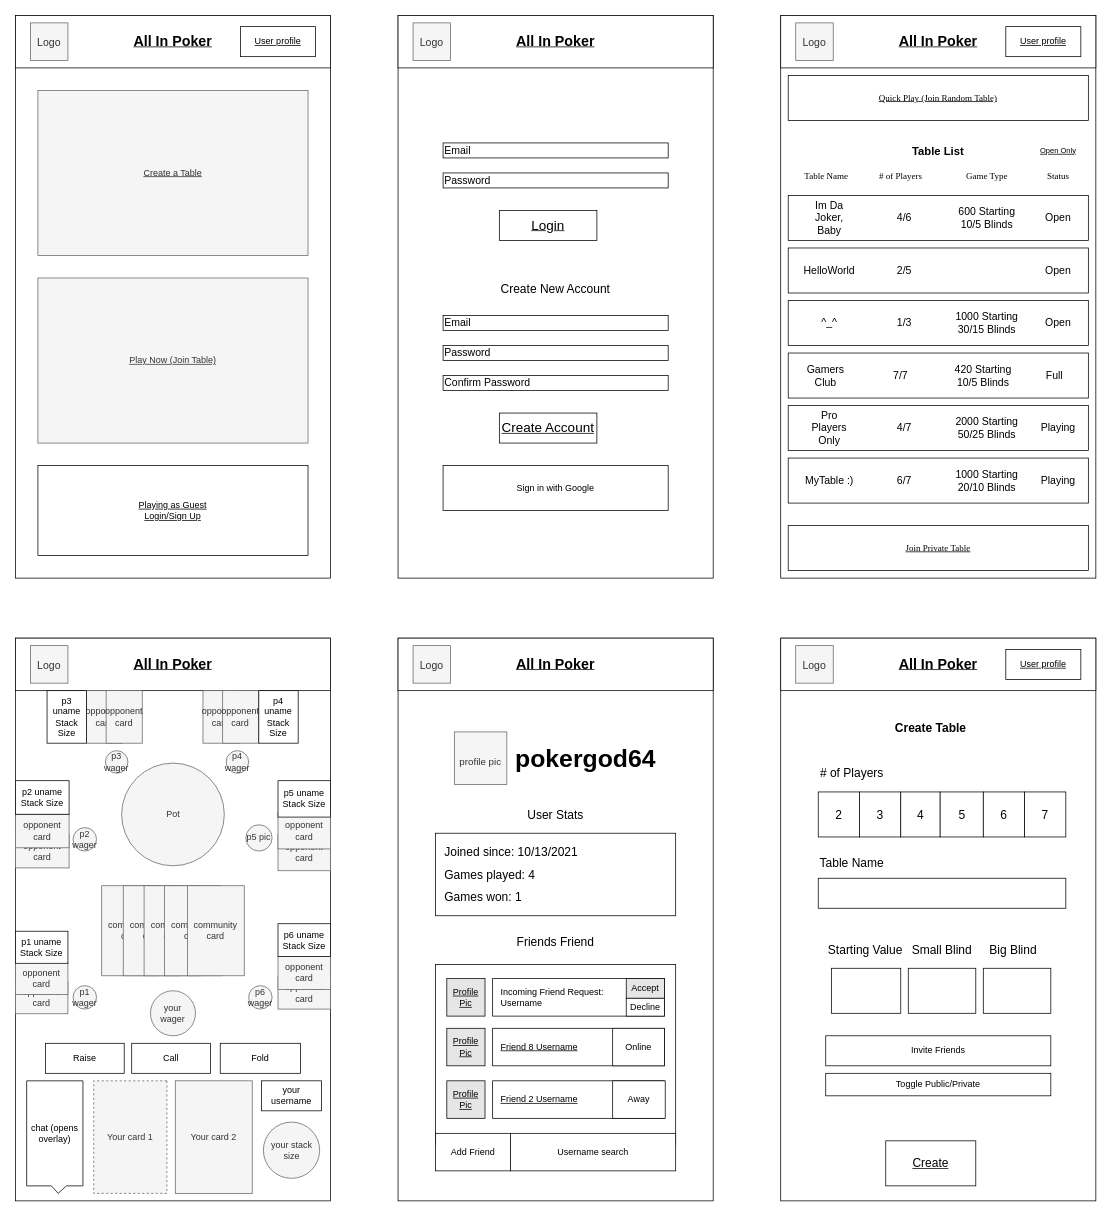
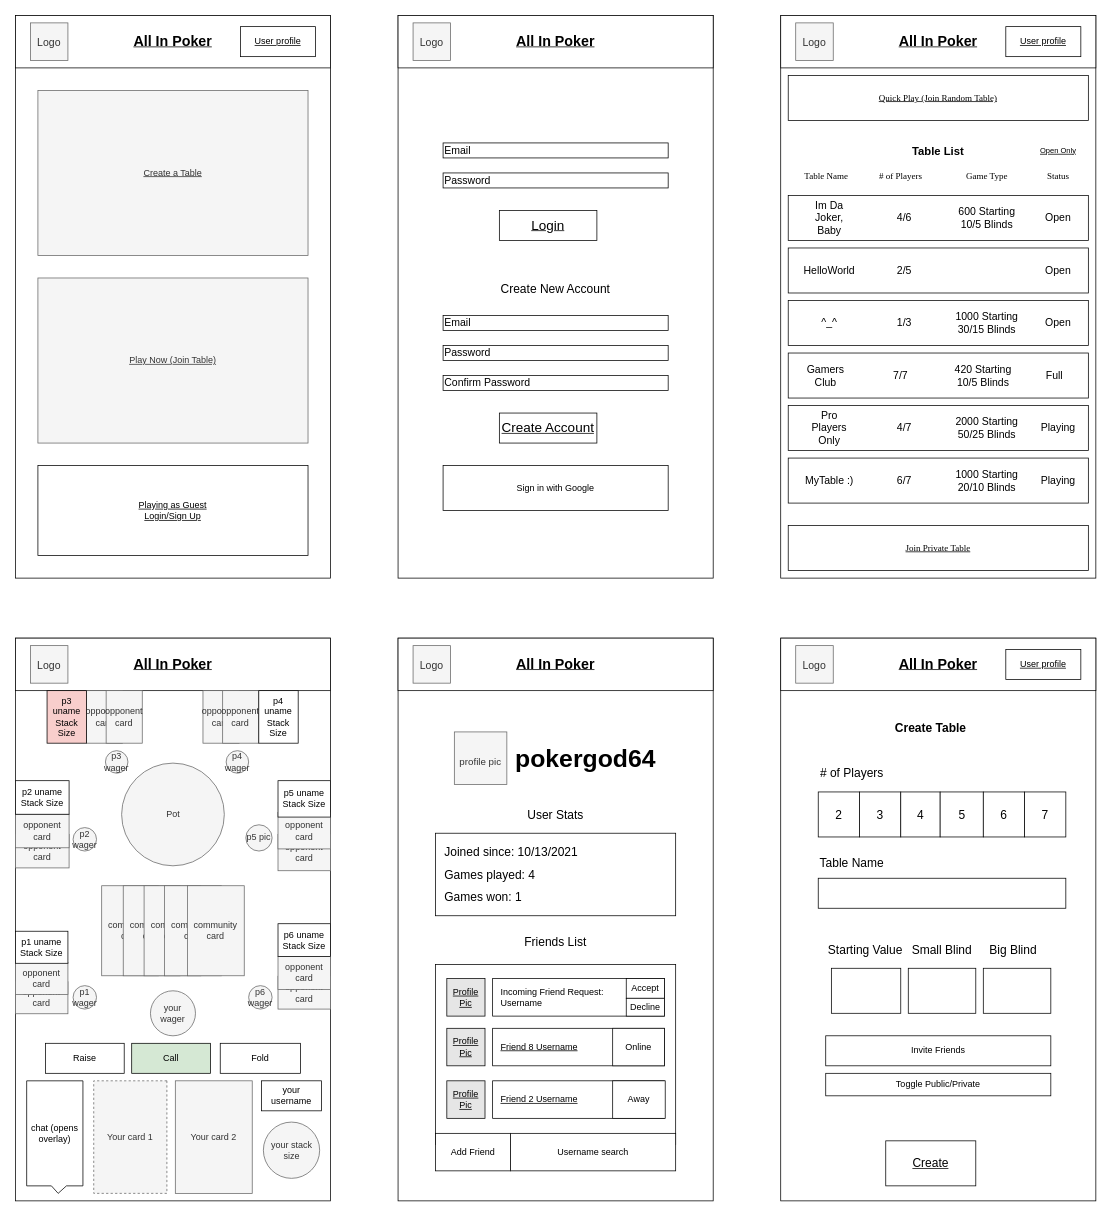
node "p3 uname Stack Size": fillcolor #ffffff -> #f8cecc
node "Friends Friend": label "Friends Friend" -> "Friends List"
node "Accept": fillcolor #e6e6e6 -> #ffffff
node "Call": fillcolor #ffffff -> #d5e8d4
